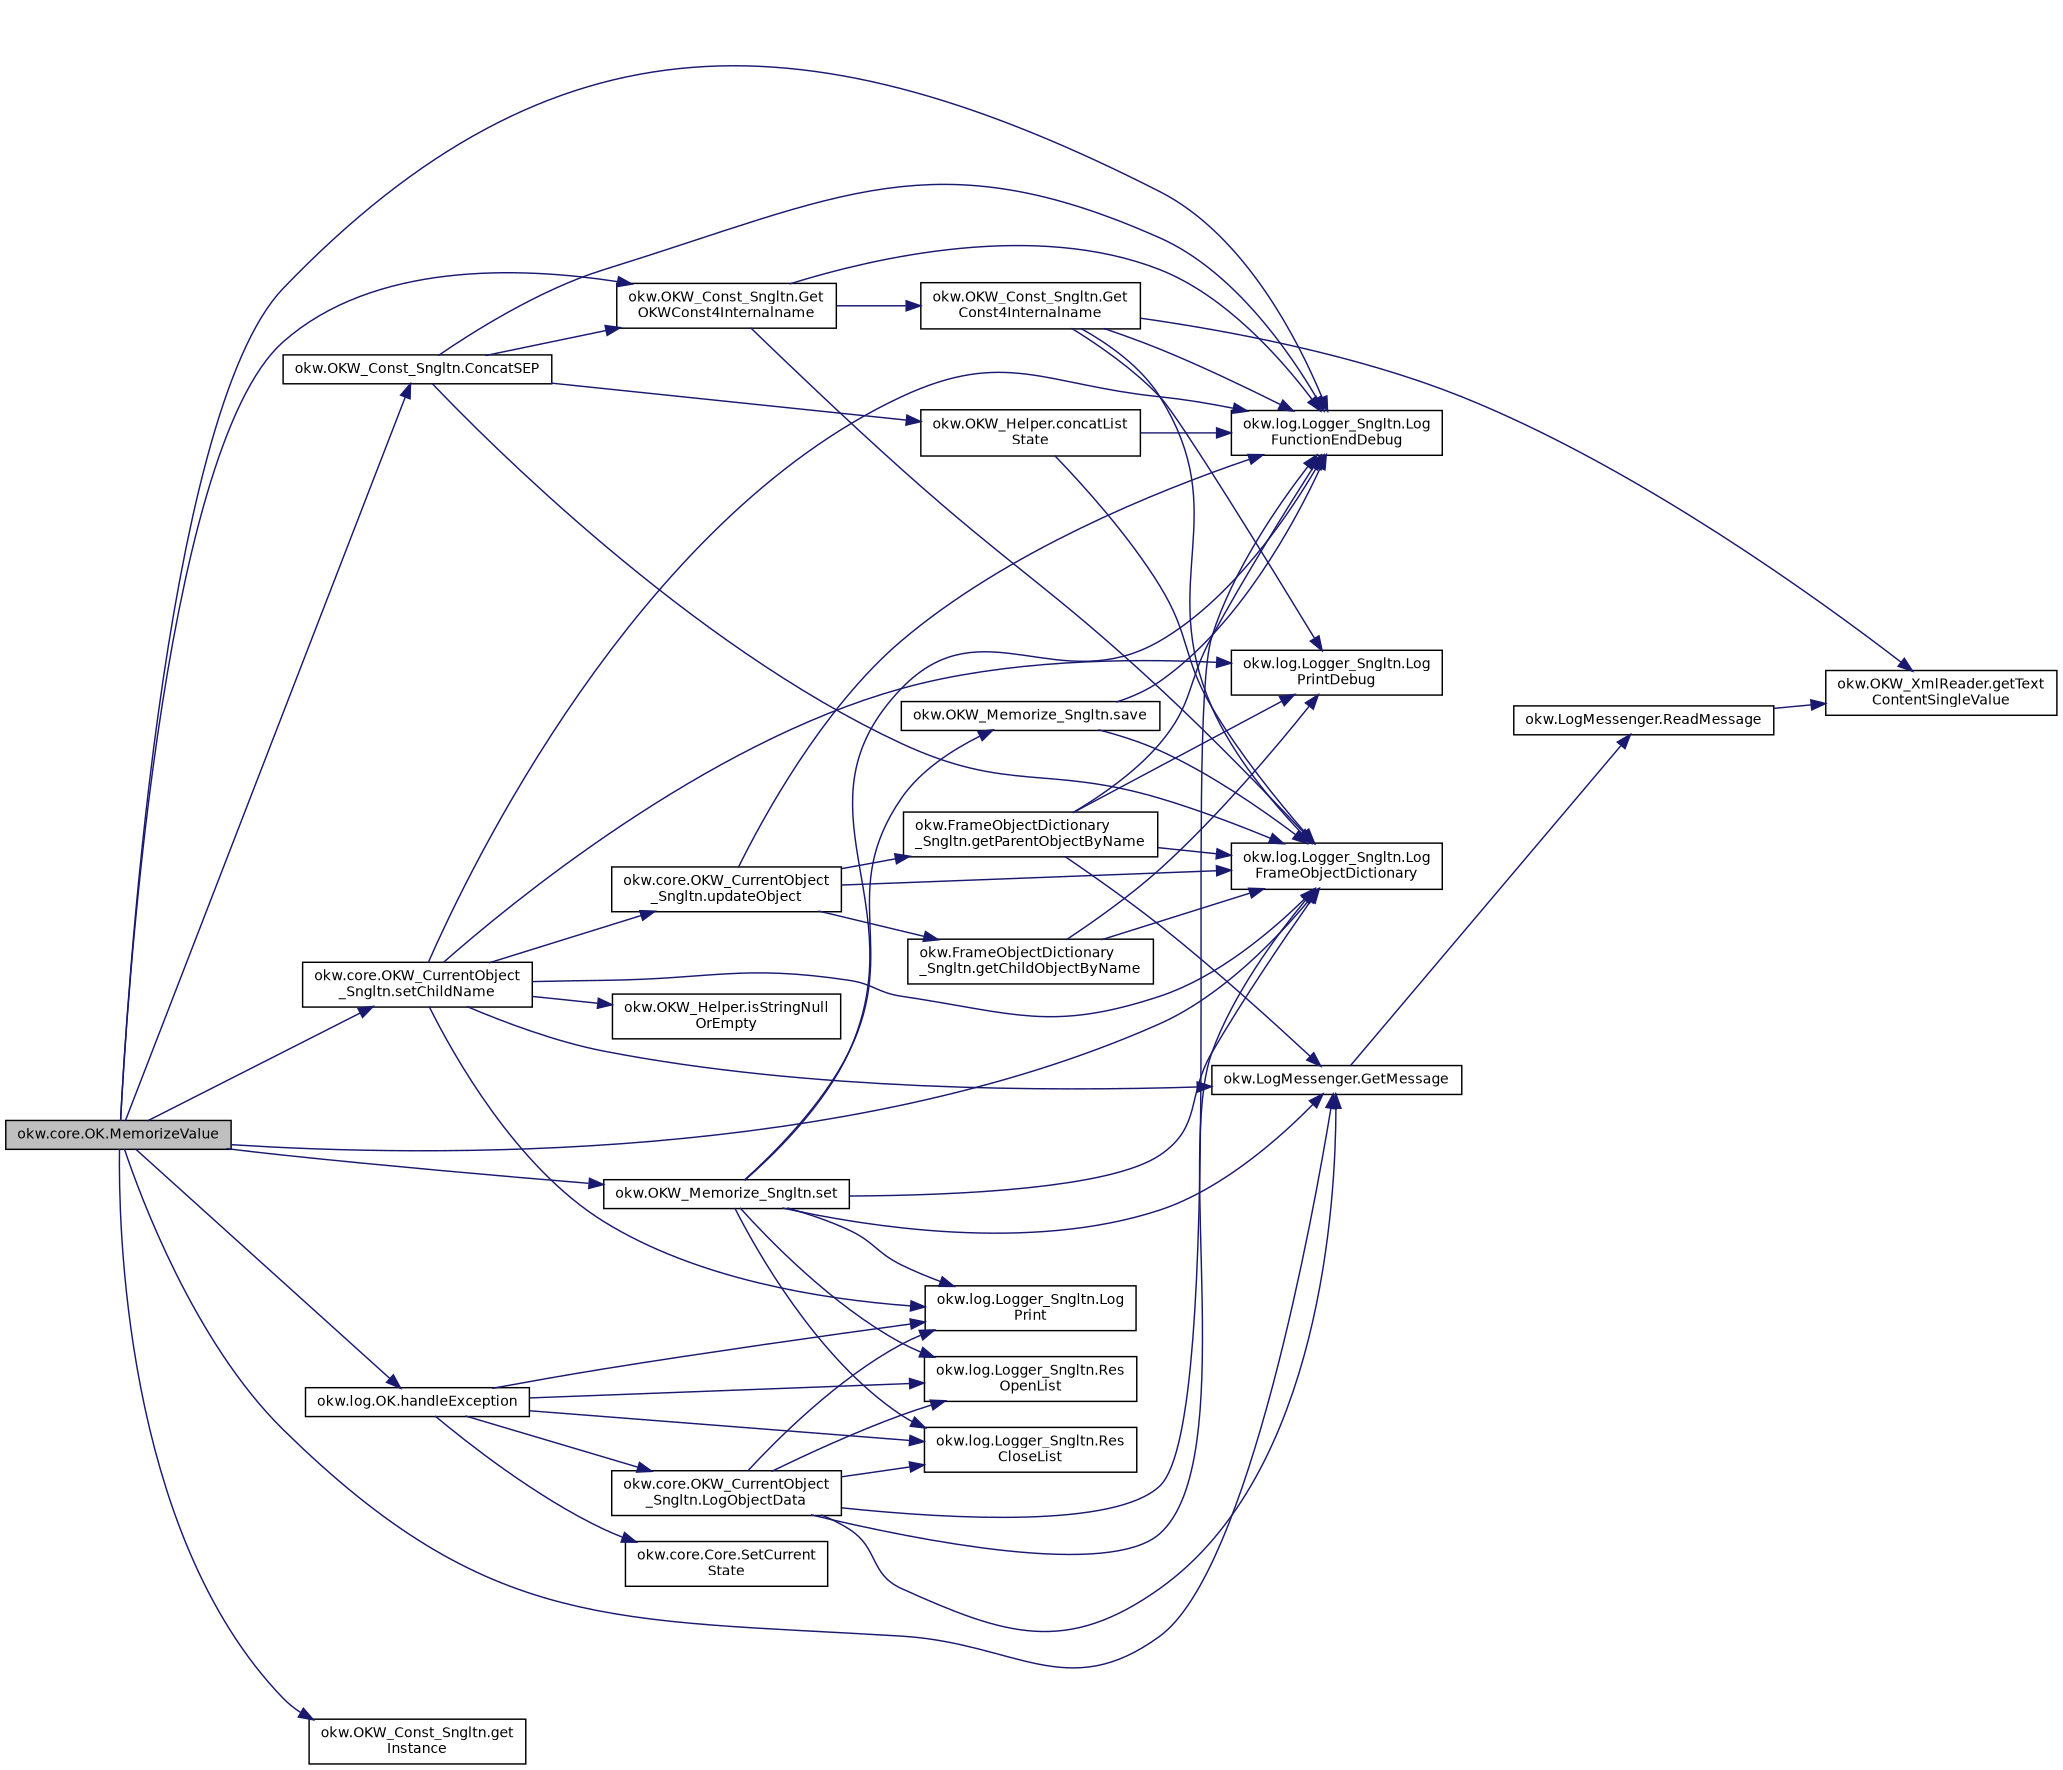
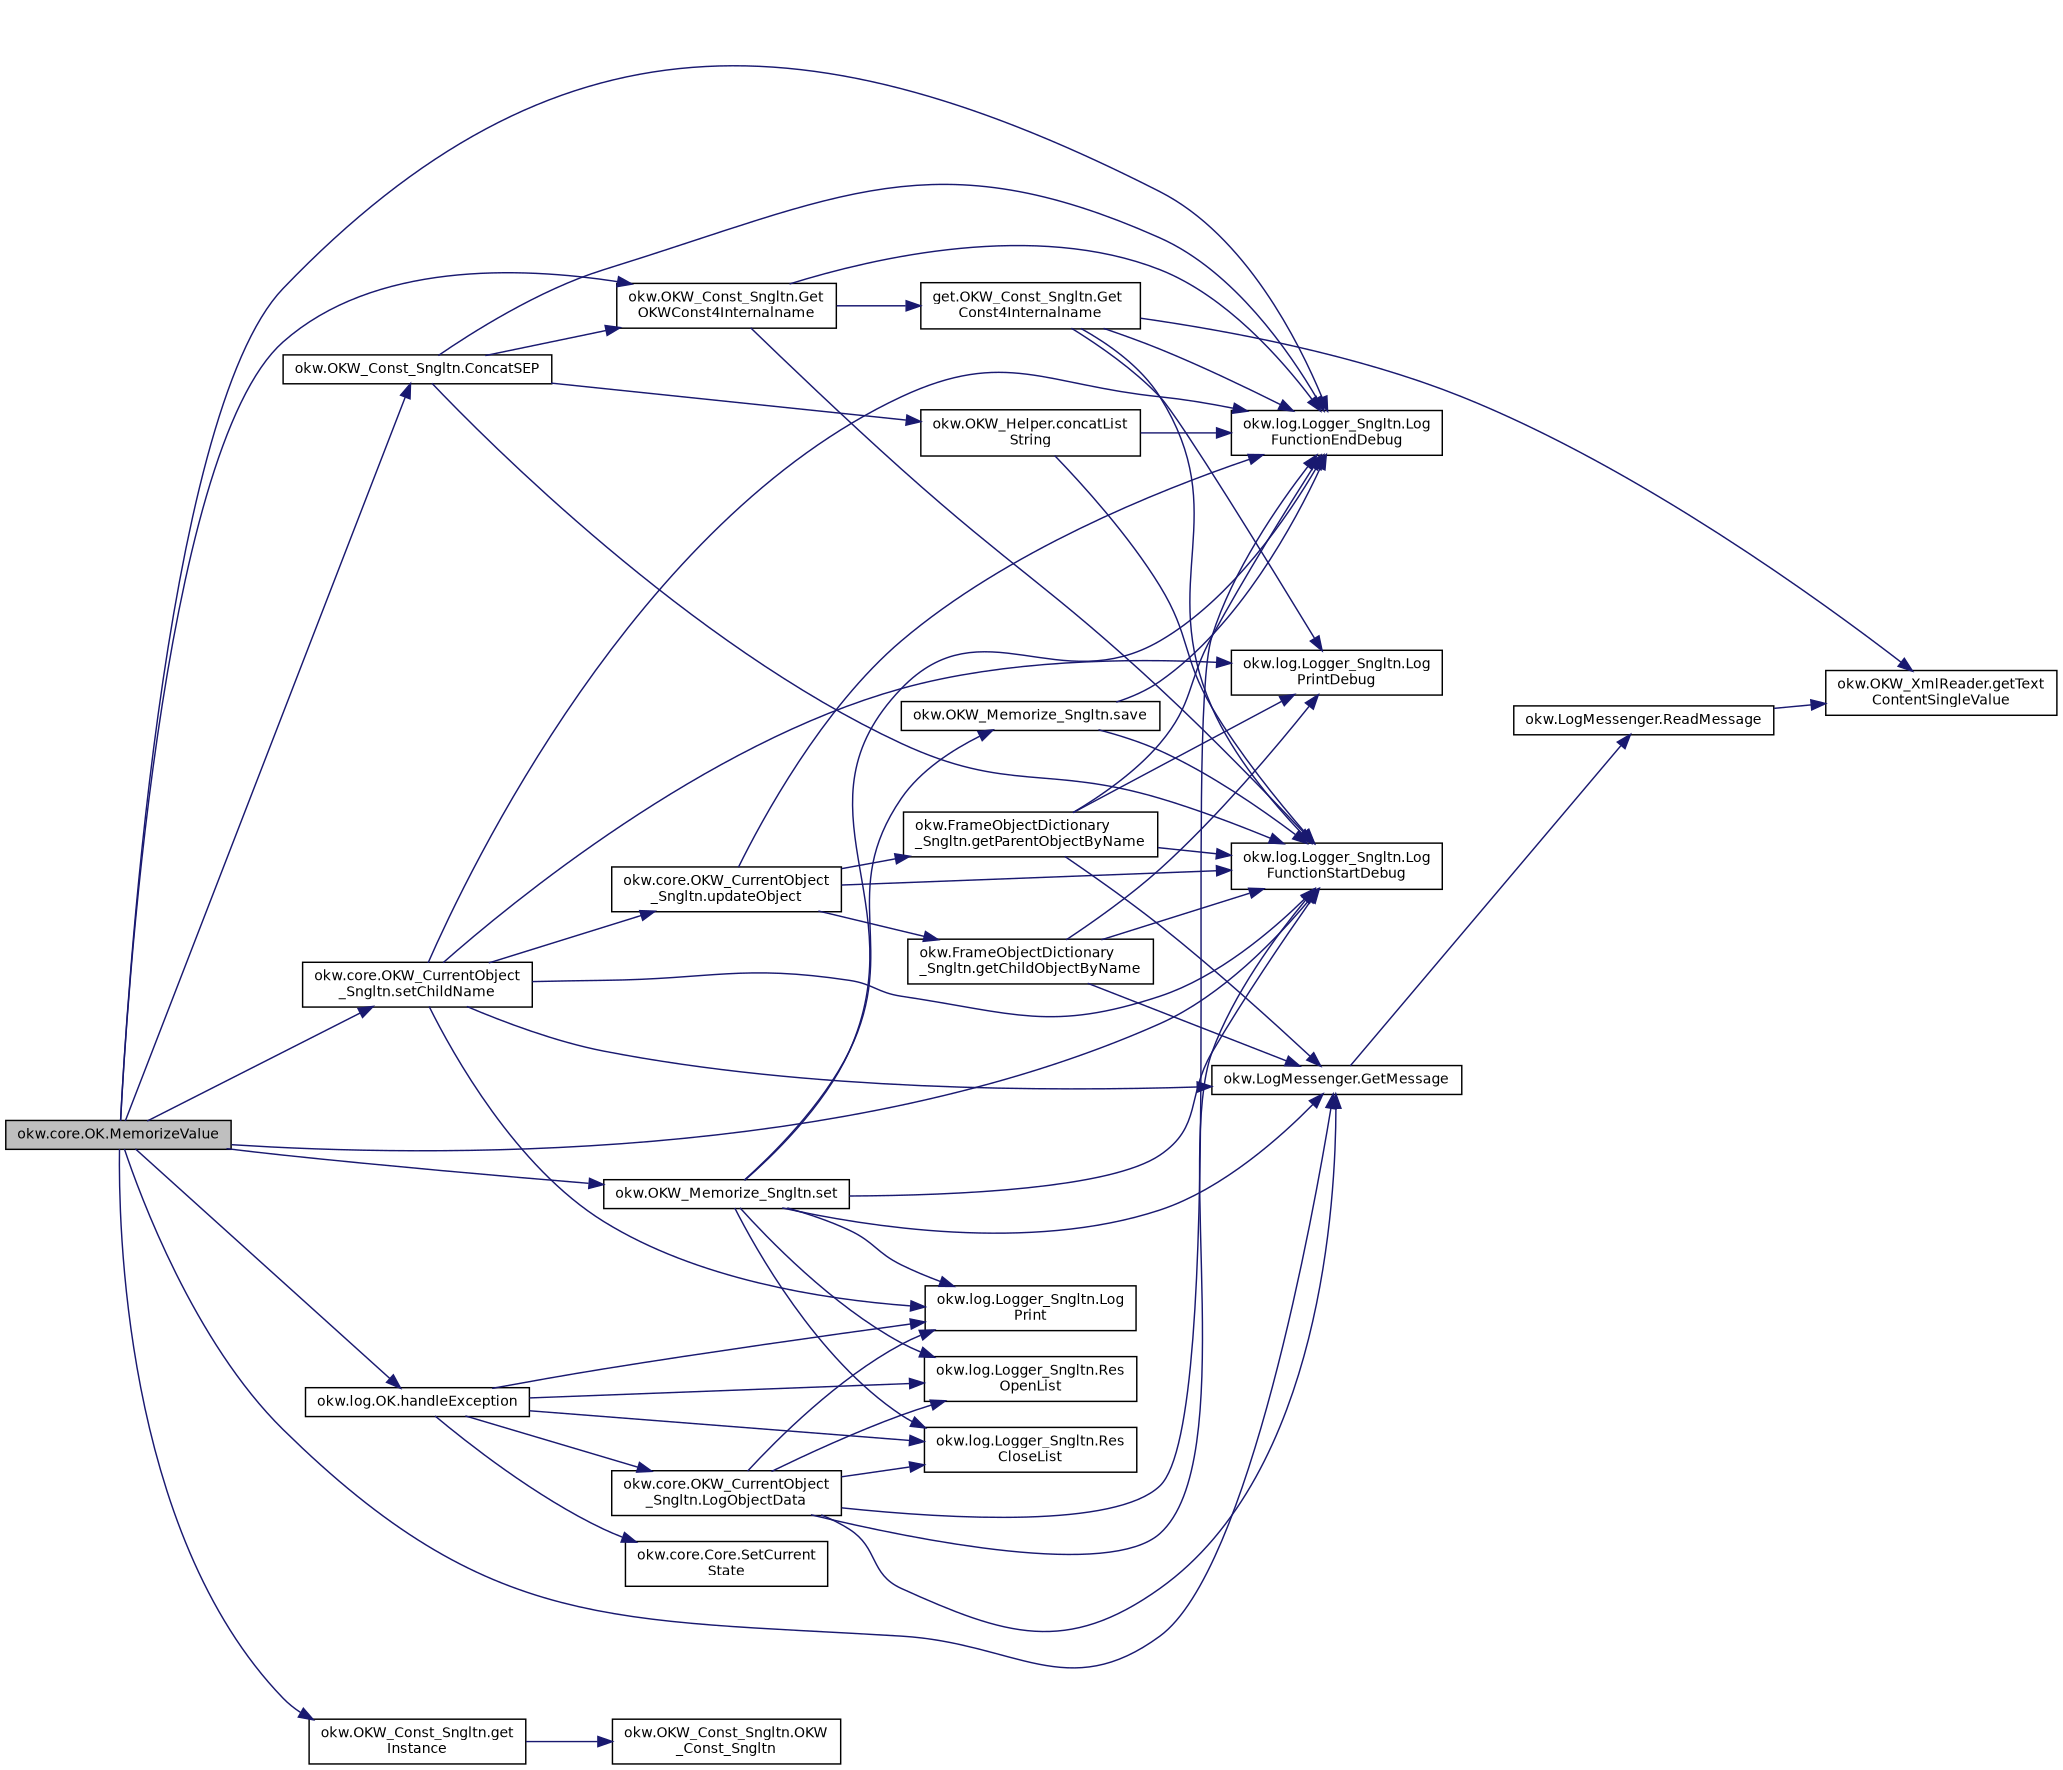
node "okw.OKW_Const_Sngltn.Get Const4Internalname": label "okw.OKW_Const_Sngltn.Get Const4Internalname" -> "get.OKW_Const_Sngltn.Get Const4Internalname"
node "okw.OKW_Helper.concatList State": label "okw.OKW_Helper.concatList State" -> "okw.OKW_Helper.concatList String"
node "okw.log.Logger_Sngltn.Log FrameObjectDictionary": label "okw.log.Logger_Sngltn.Log FrameObjectDictionary" -> "okw.log.Logger_Sngltn.Log FunctionStartDebug"
node "okw.OKW_Helper.isStringNull OrEmpty": removed
edge "okw.FrameObjectDictionary _Sngltn.getChildObjectByName" -> "okw.LogMessenger.GetMessage": added
node "okw.OKW_Const_Sngltn.OKW _Const_Sngltn": added
